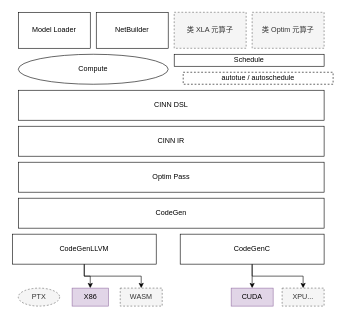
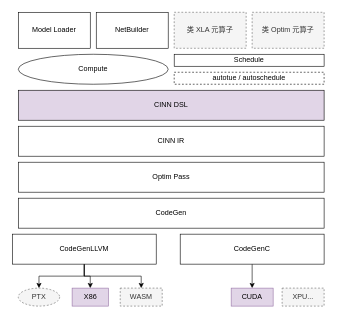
node "autotue / autoschedule": moved (258, 78) -> (249, 78)
node "CINN DSL": fillcolor #ffffff -> #e1d5e7
edge "CodeGenLLVM" -> "PTX": added
edge "CodeGenC" -> "XPU...": removed
